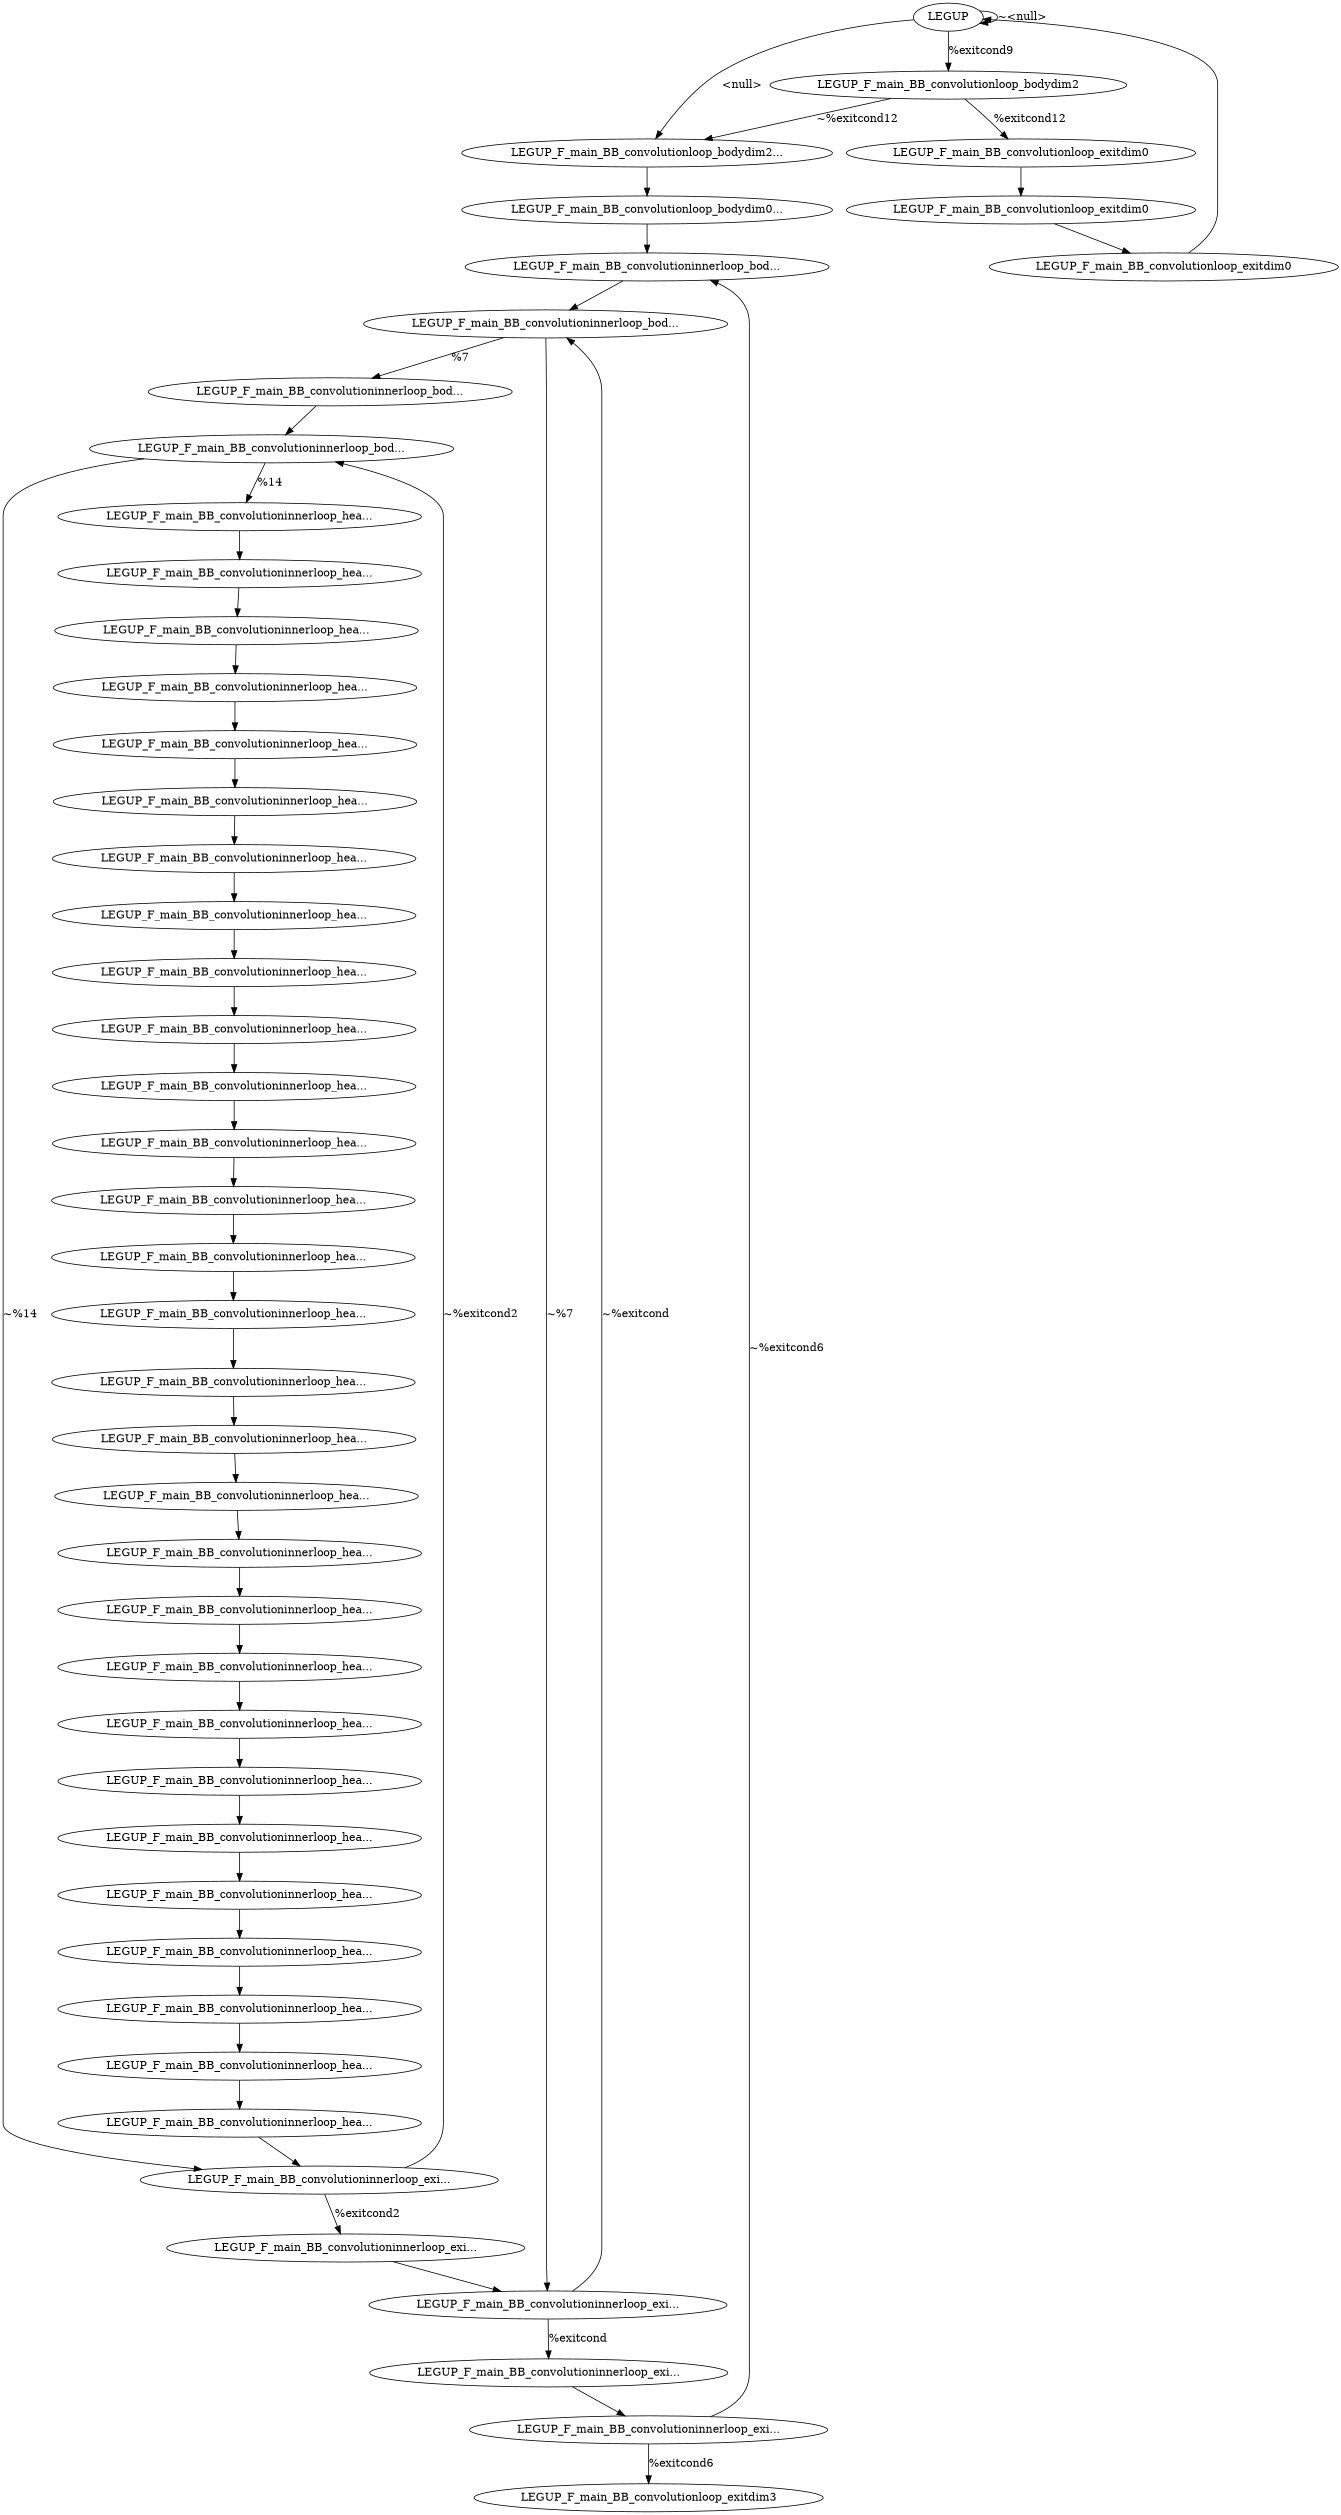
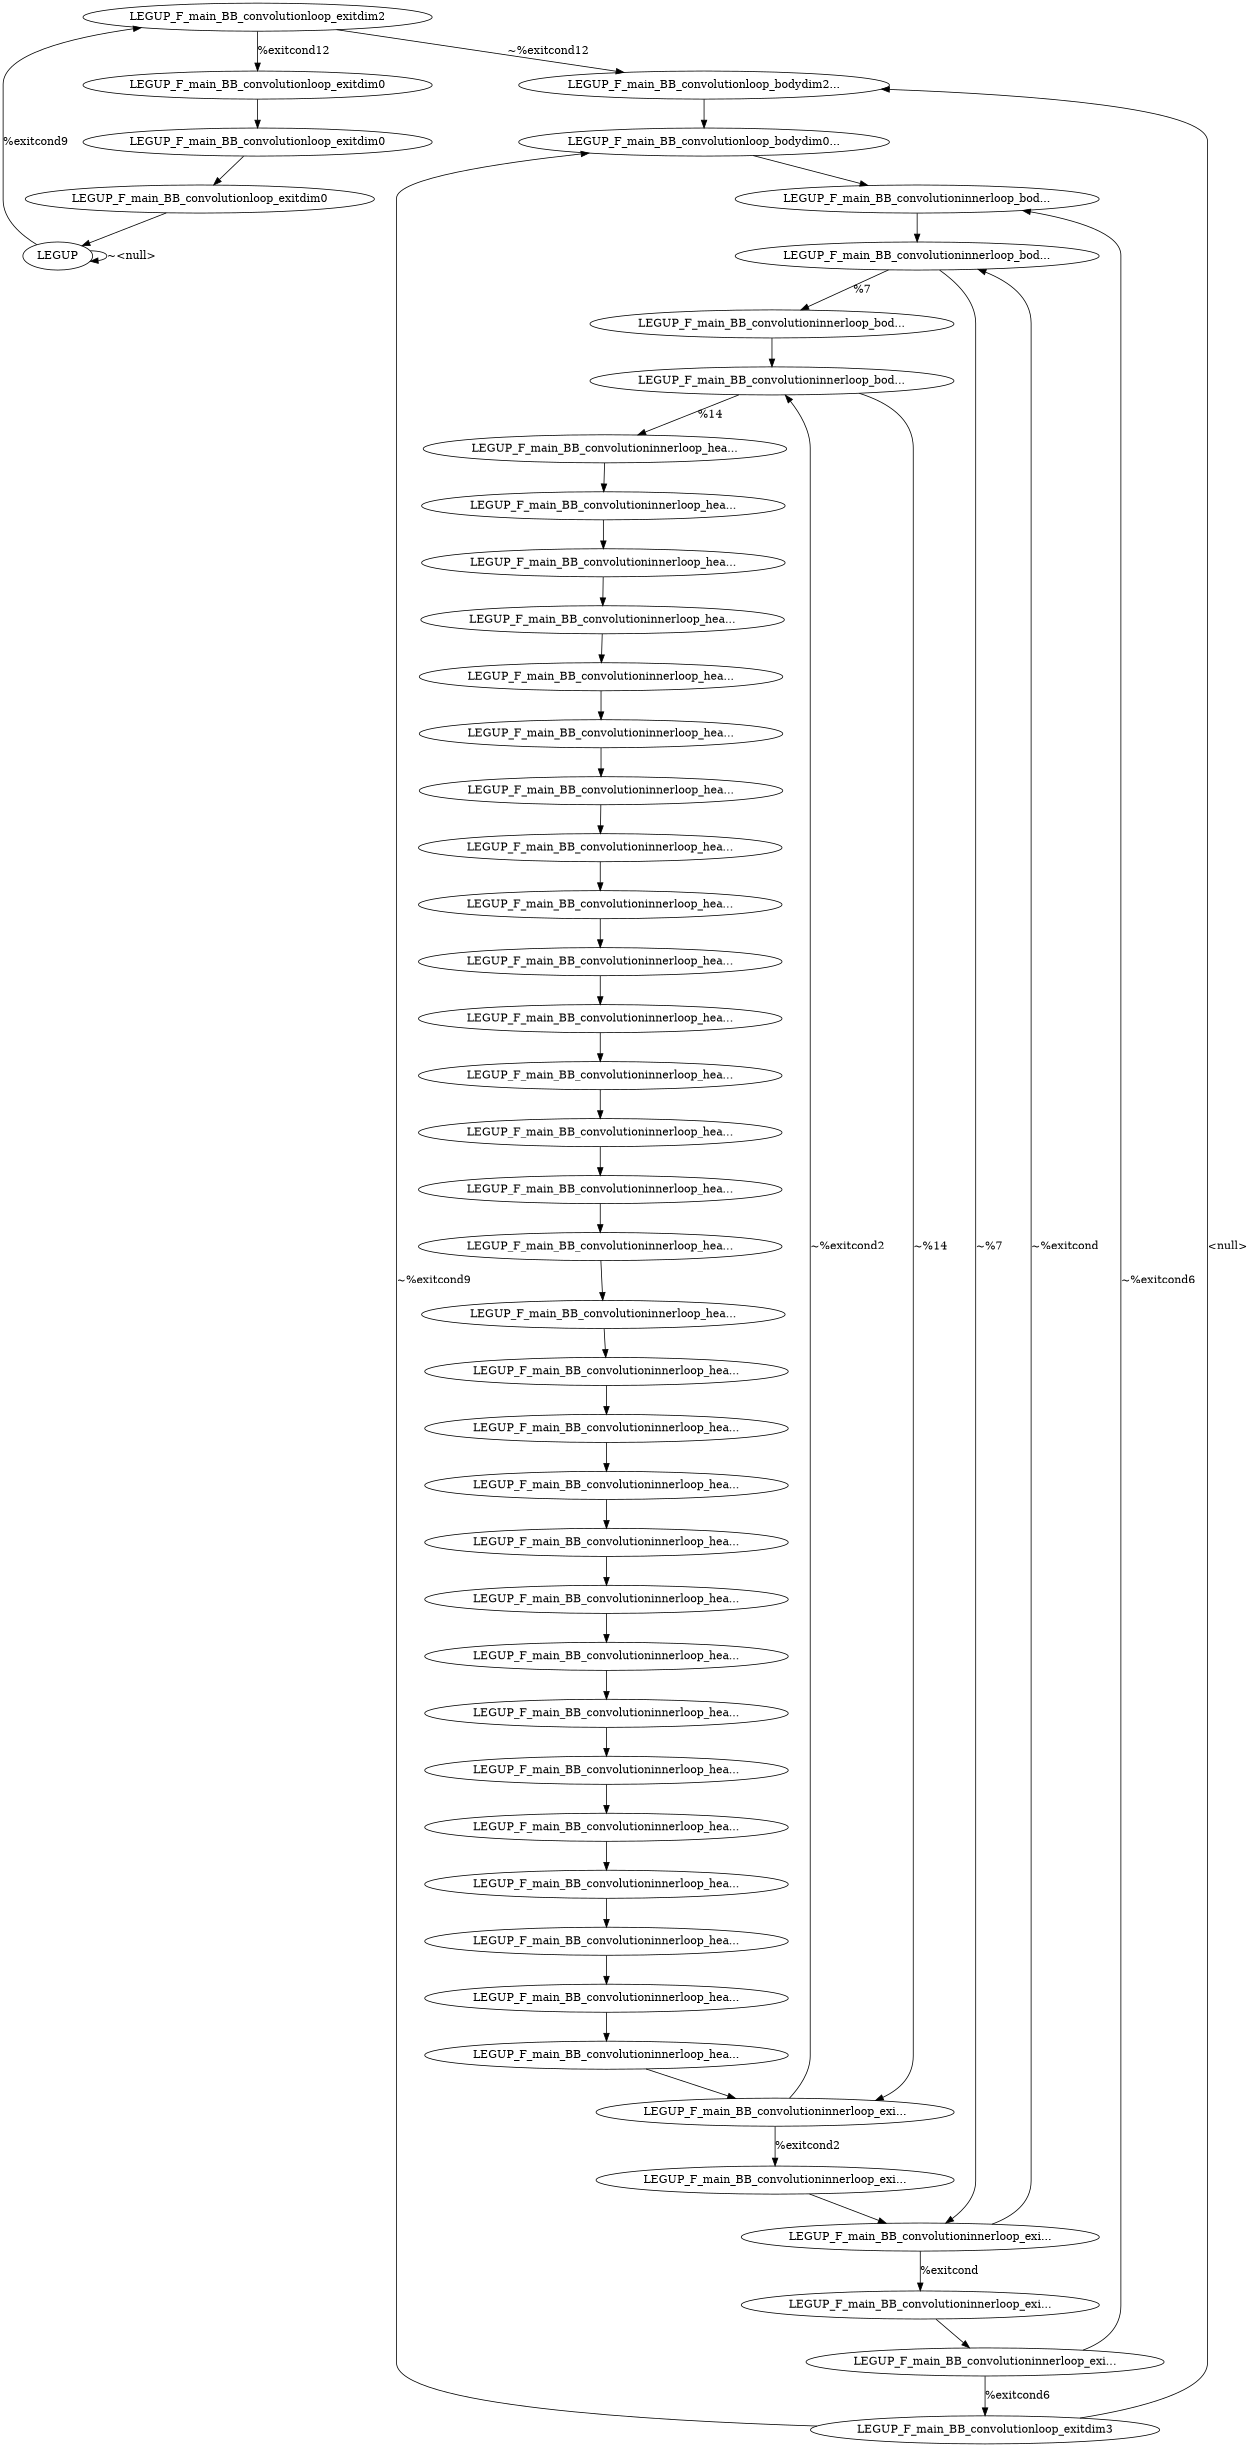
edge "LEGUP" -> "LEGUP_F_main_BB_convolutionloop_bodydim2...": now "LEGUP_F_main_BB_convolutionloop_exitdim3" -> "LEGUP_F_main_BB_convolutionloop_bodydim2..."
node "LEGUP_F_main_BB_convolutionloop_bodydim2": label "LEGUP_F_main_BB_convolutionloop_bodydim2" -> "LEGUP_F_main_BB_convolutionloop_exitdim2"
edge "LEGUP_F_main_BB_convolutionloop_exitdim3" -> "LEGUP_F_main_BB_convolutionloop_bodydim0...": added, label "~%exitcond9"
